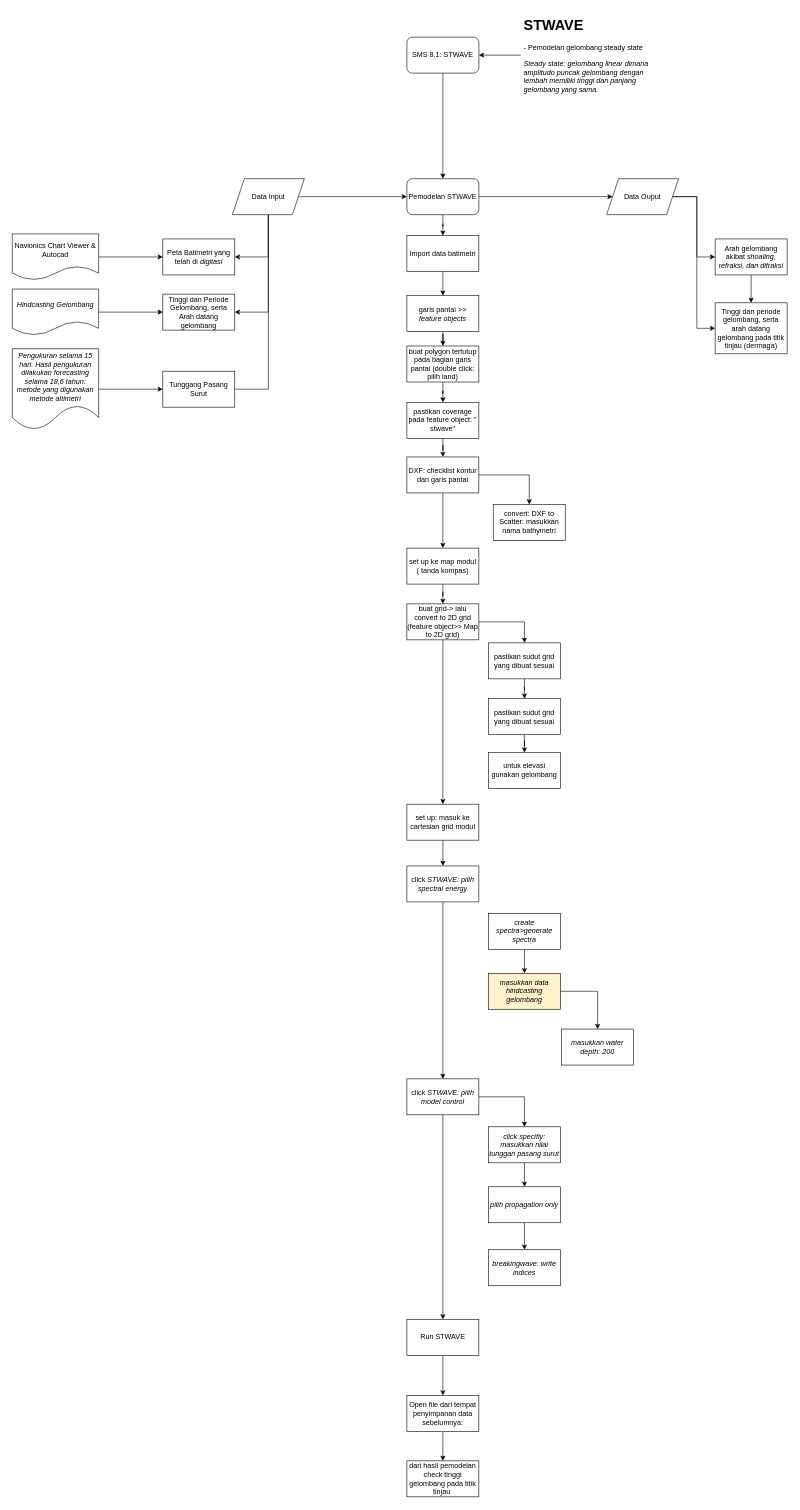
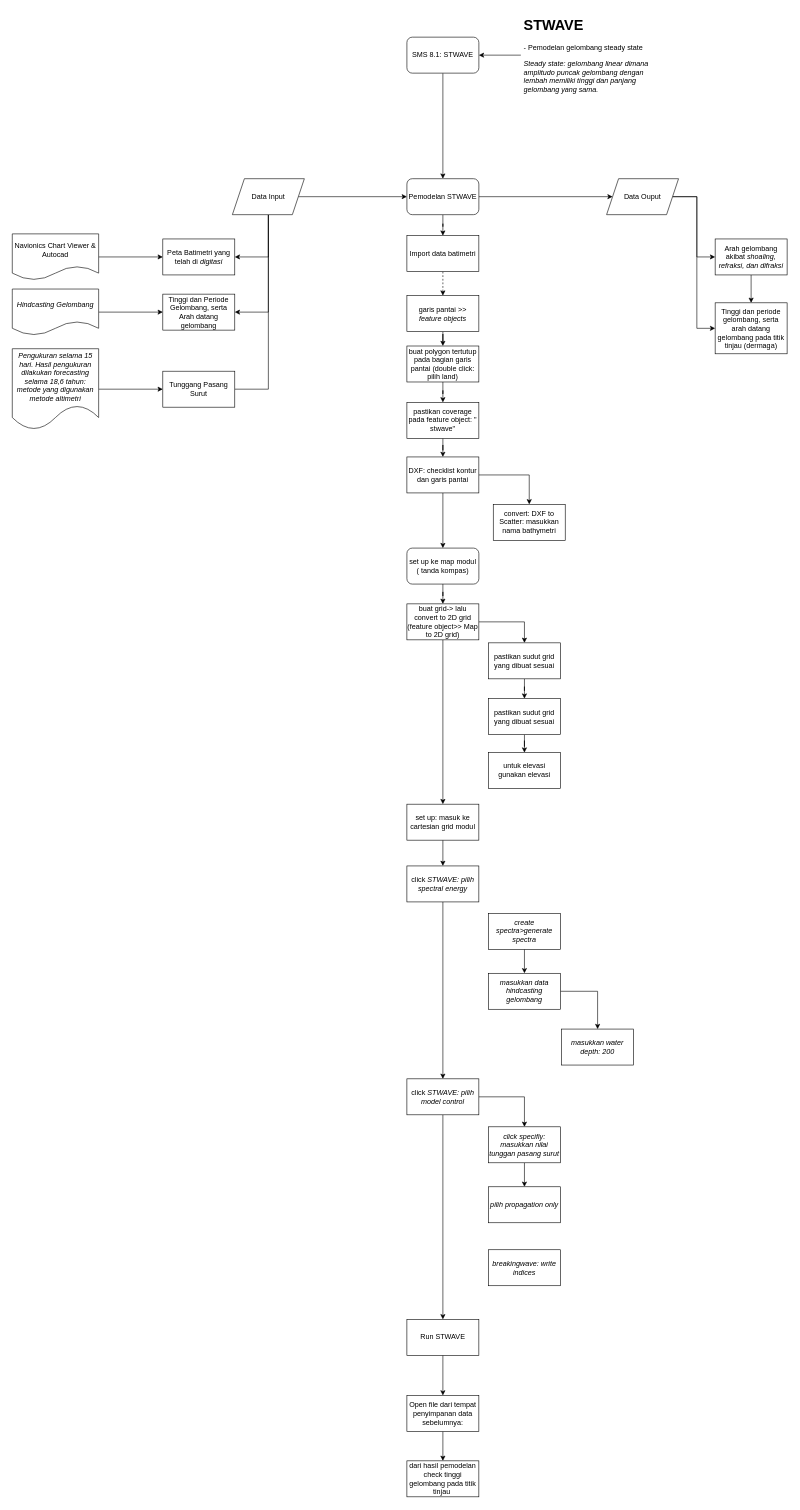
edge "Import data batimetri" -> "garis pantai >> feature objects": style solid -> dashed
node "set up ke map modul ( tanda kompas)": shape rectangle -> rounded rectangle
node "untuk elevasi gunakan gelombang": label "untuk elevasi gunakan gelombang" -> "untuk elevasi gunakan elevasi"
node "masukkan data hindcasting gelombang": fillcolor #fff2cc -> #ffffff
edge "pilih propagation only" -> "breakingwave: write indices": removed
